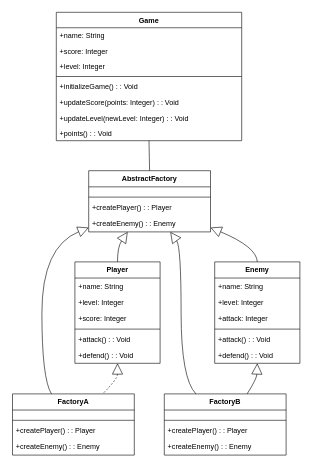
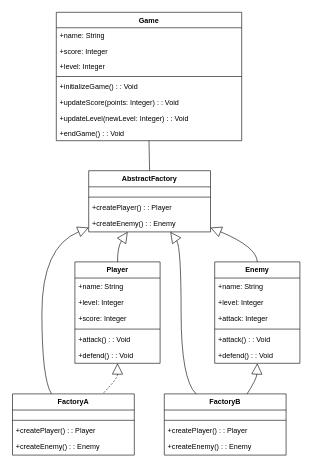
node "+points() : : Void": label "+points() : : Void" -> "+endGame() : : Void"
